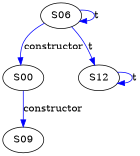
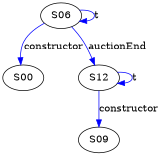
edge "S06" -> "S12": label "t" -> "auctionEnd"
edge "S00" -> "S09": now "S12" -> "S09"
